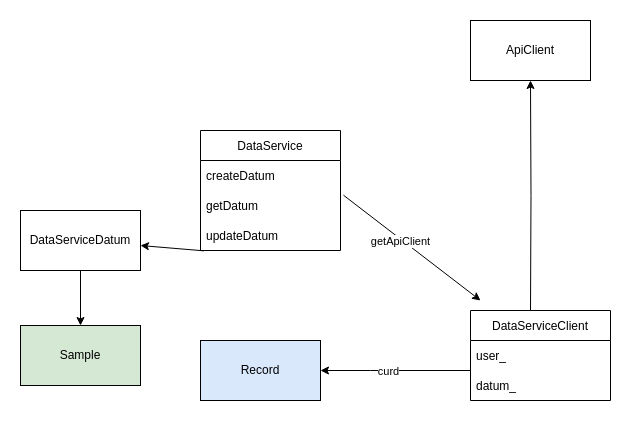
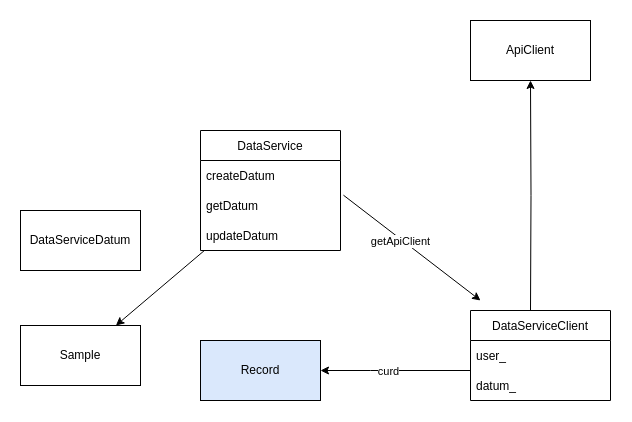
edge "updateDatum" -> "DataServiceDatum": now "updateDatum" -> "Sample"
edge "DataServiceDatum" -> "Sample": removed
node "Sample": fillcolor #d5e8d4 -> #ffffff
